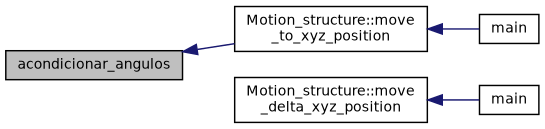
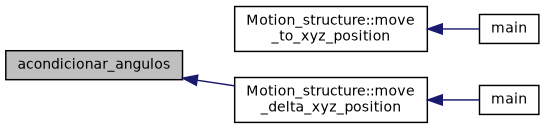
edge "Motion_structure::move _to_xyz_position" -> "acondicionar_angulos": now "Motion_structure::move _delta_xyz_position" -> "acondicionar_angulos"
